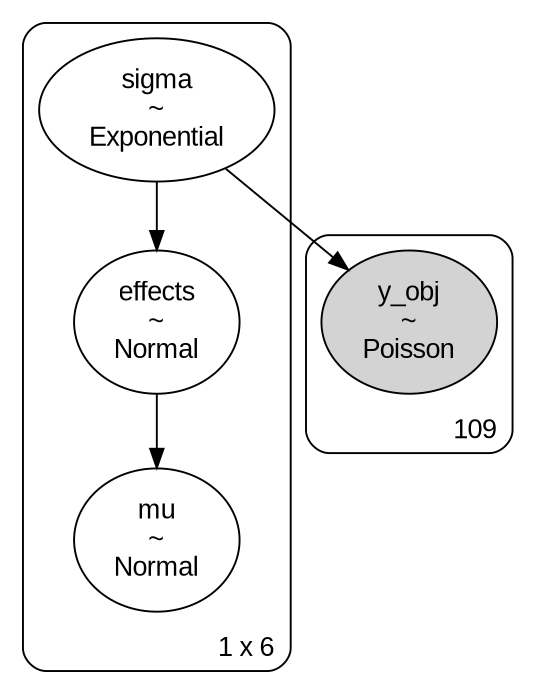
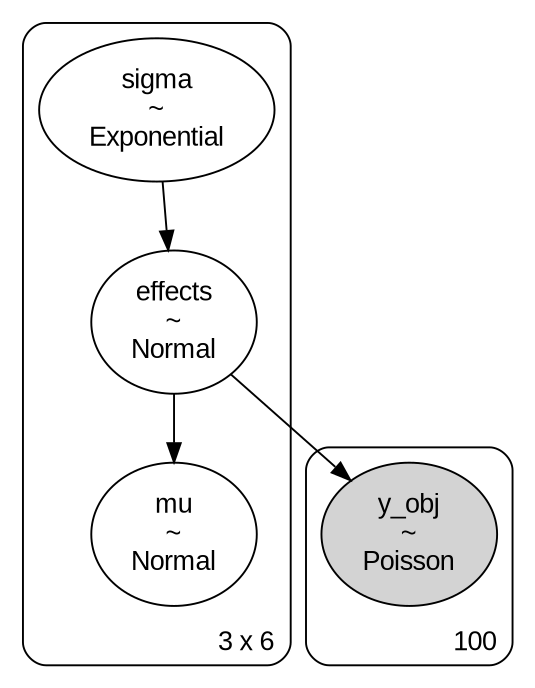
edge "sigma ~ Exponential" -> "y_obj ~ Poisson": now "effects ~ Normal" -> "y_obj ~ Poisson"
cluster "109": label "109" -> "100"
cluster "1 x 6": label "1 x 6" -> "3 x 6"
